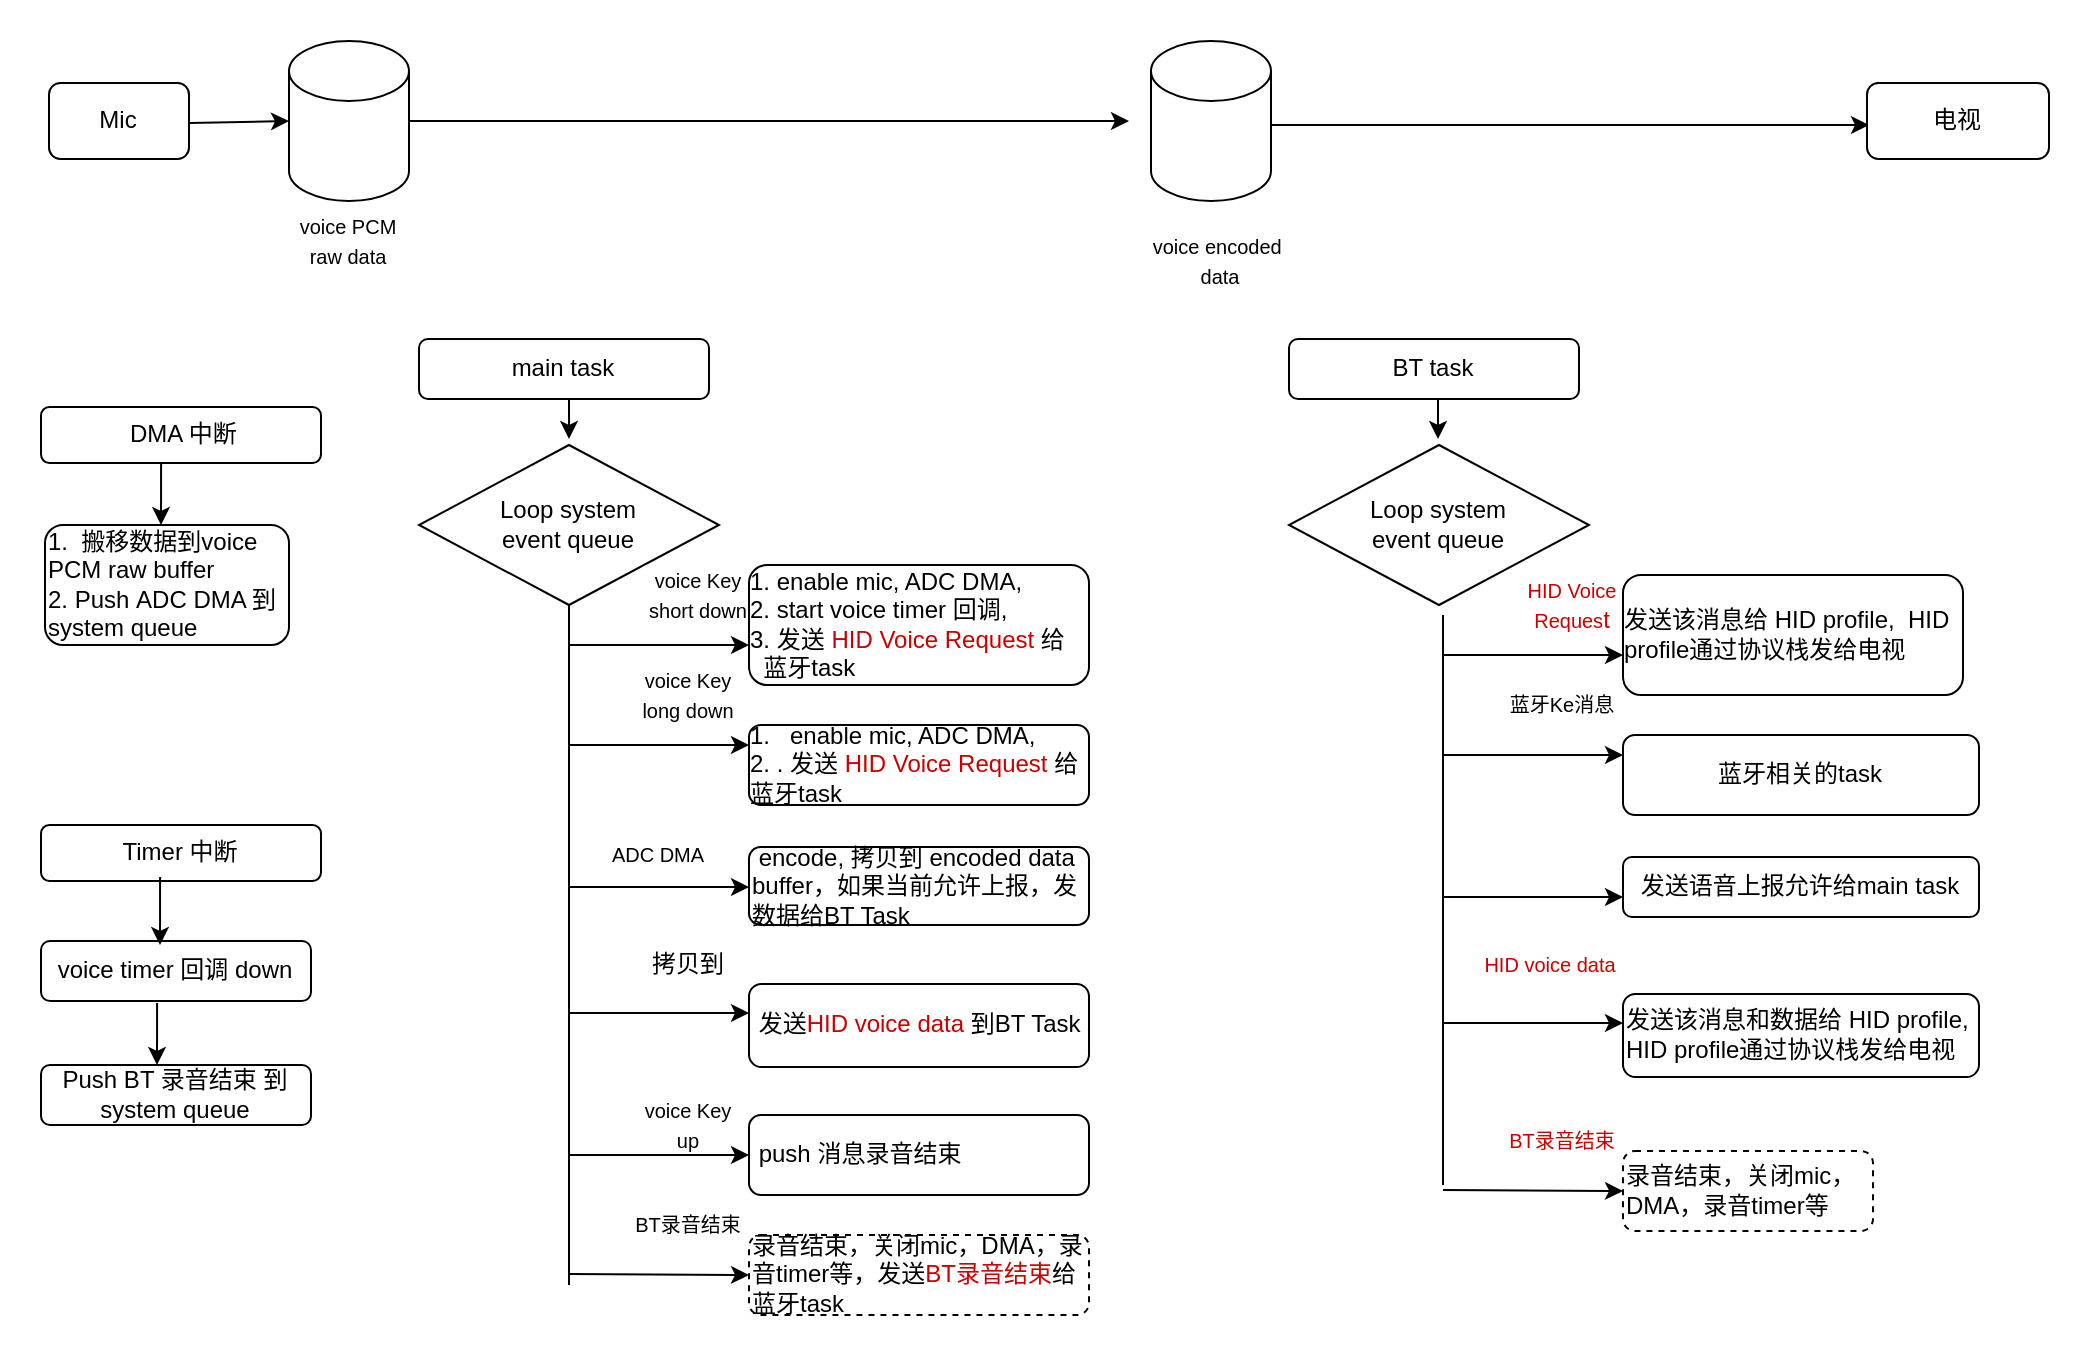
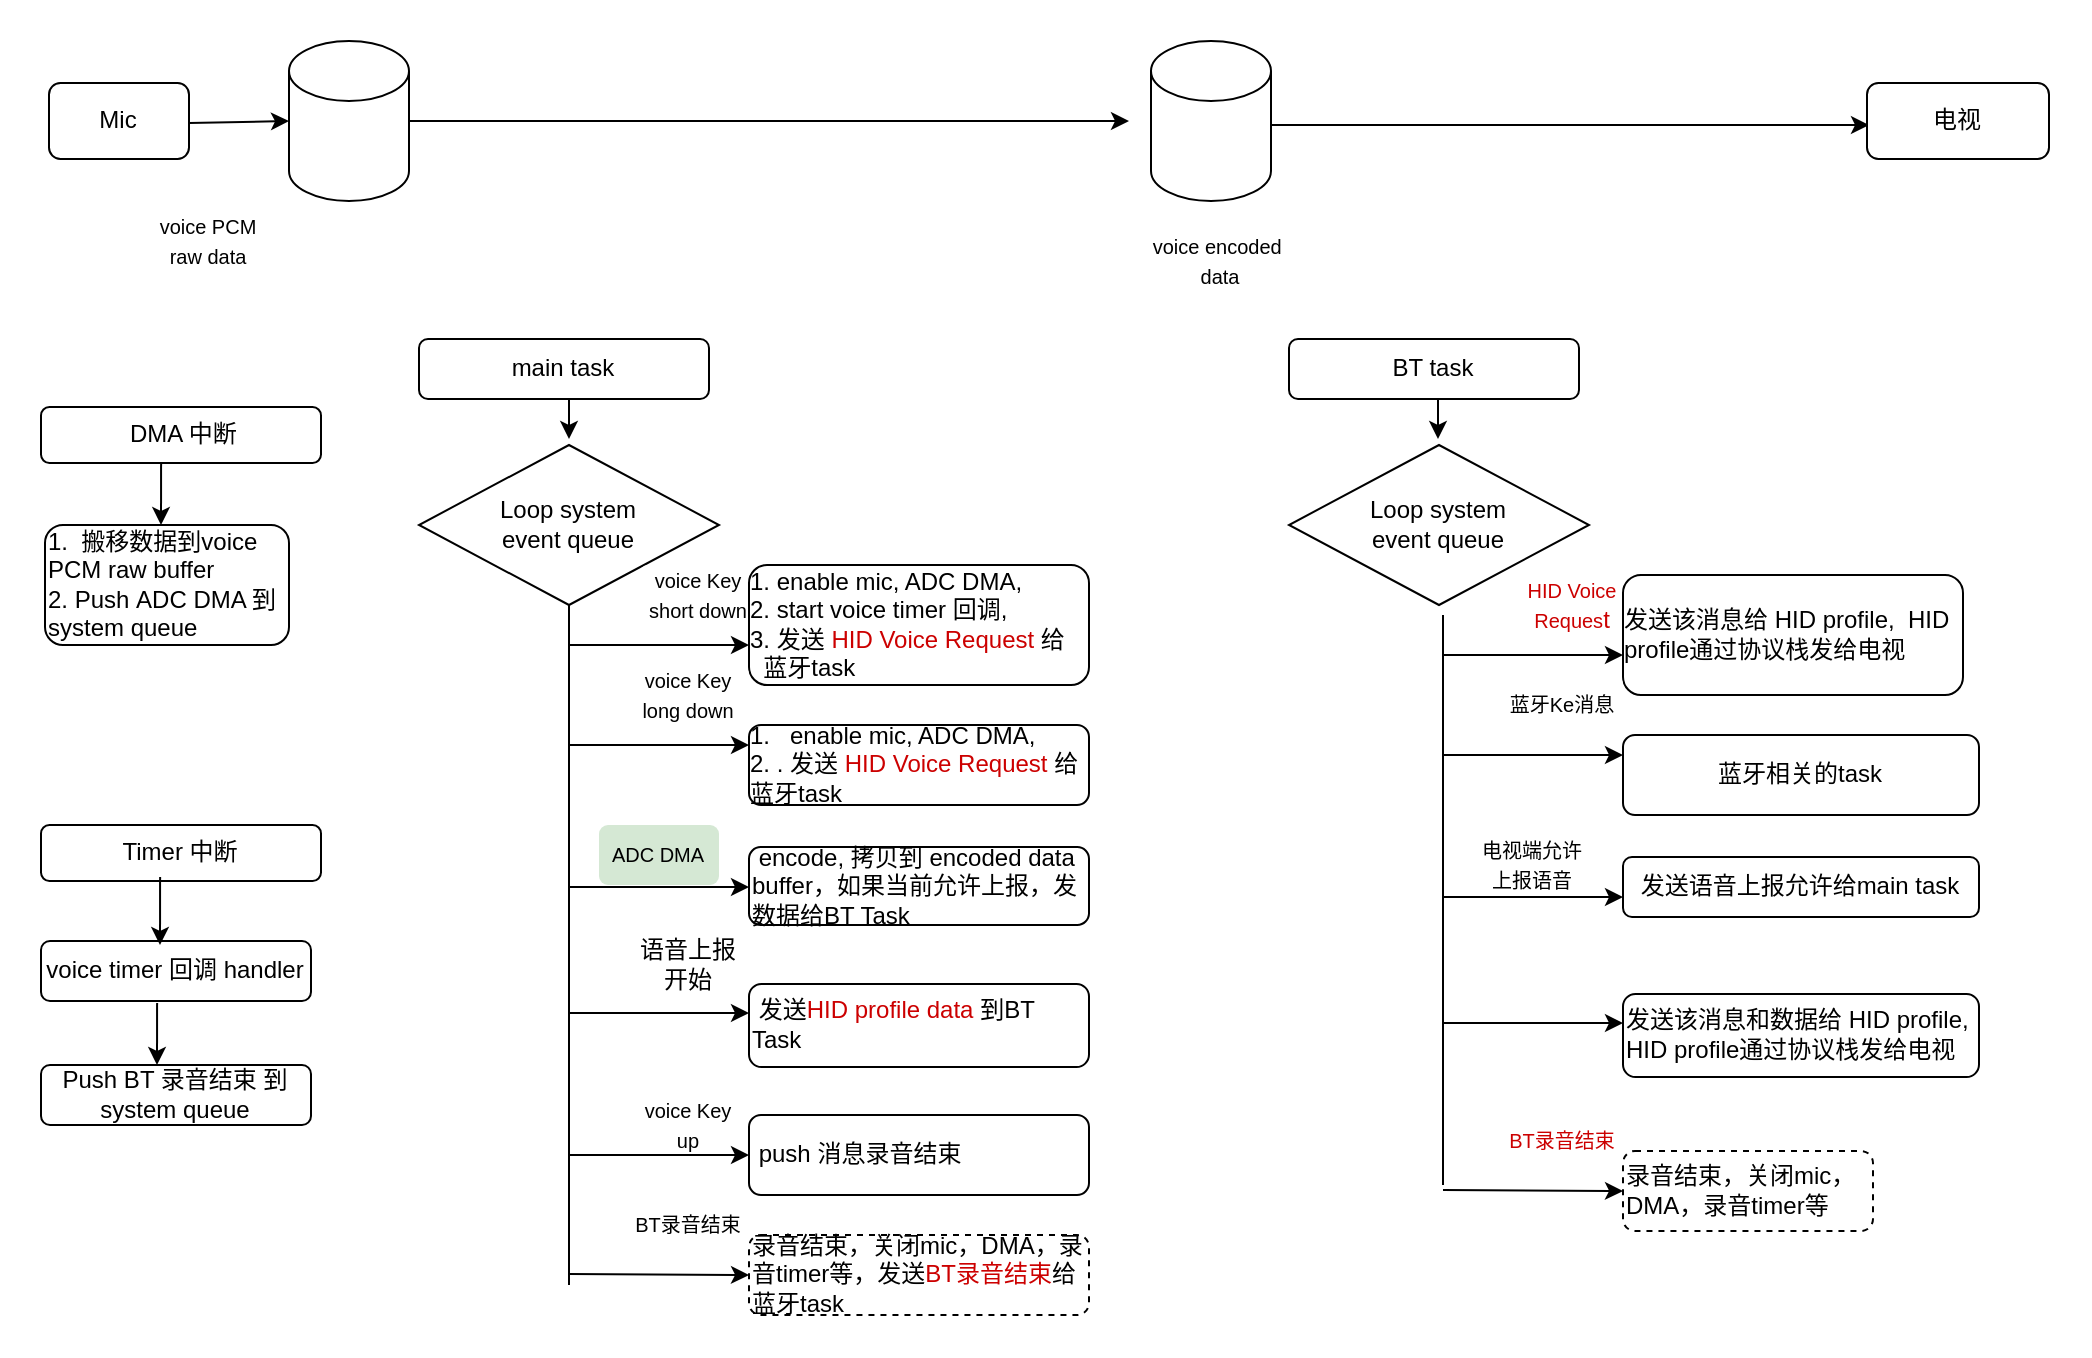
node "voice PCM raw data": moved (349, 241) -> (209, 241)
node "ADC DMA": fillcolor #ffffff -> #d5e8d4
node "电视端允许上报语音": added
node "HID voice data": removed
node "拷贝到": label "拷贝到" -> "语音上报开始"
node "voice timer 回调 down": label "voice timer 回调 down" -> "voice timer 回调 handler"
node "发送HID voice data 到BT Task": label "发送HID voice data 到BT Task" -> "发送HID profile data 到BT Task"
